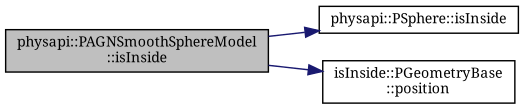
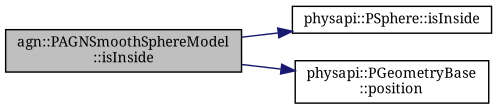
node "physapi::PAGNSmoothSphereModel ::isInside": label "physapi::PAGNSmoothSphereModel ::isInside" -> "agn::PAGNSmoothSphereModel ::isInside"
node "isInside::PGeometryBase ::position": label "isInside::PGeometryBase ::position" -> "physapi::PGeometryBase ::position"
